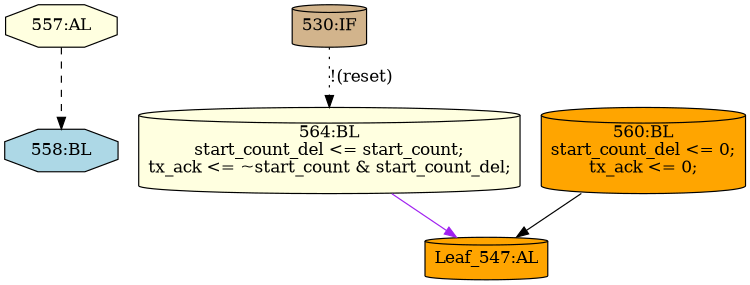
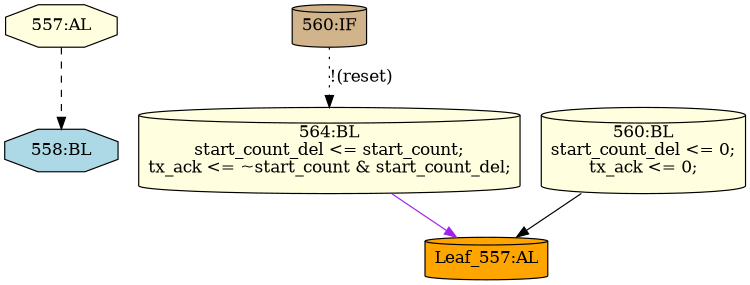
node "530:IF": label "530:IF" -> "560:IF"
node "560:BL start_count_del <= 0; tx_ack <= 0;": fillcolor orange -> lightyellow
node "Leaf_547:AL": label "Leaf_547:AL" -> "Leaf_557:AL"
